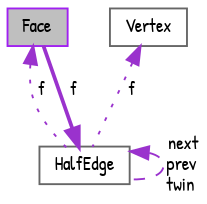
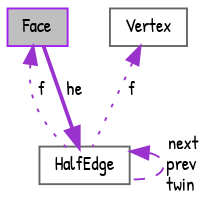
edge "Face" -> "HalfEdge": label " f" -> " he"
